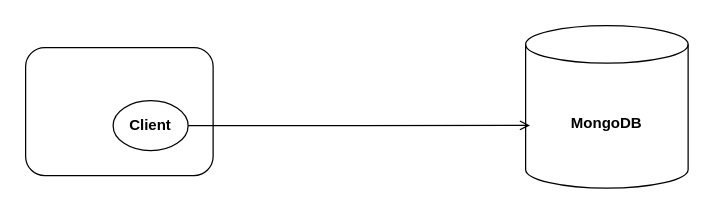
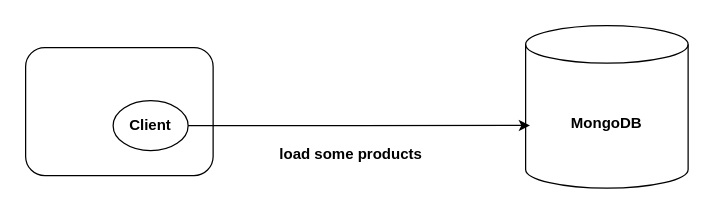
edge "Client" -> "MongoDB": arrowhead open -> classic
node "load some products": added
